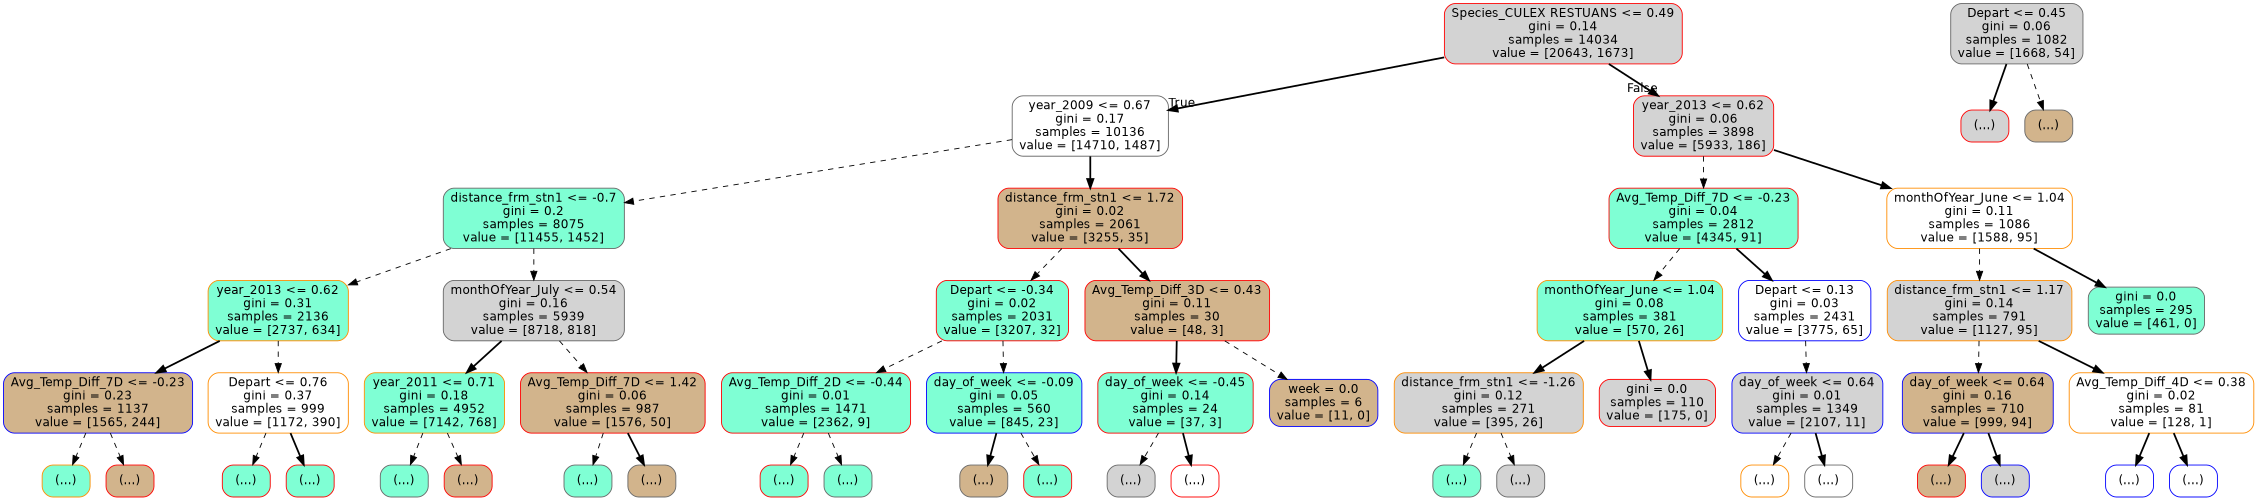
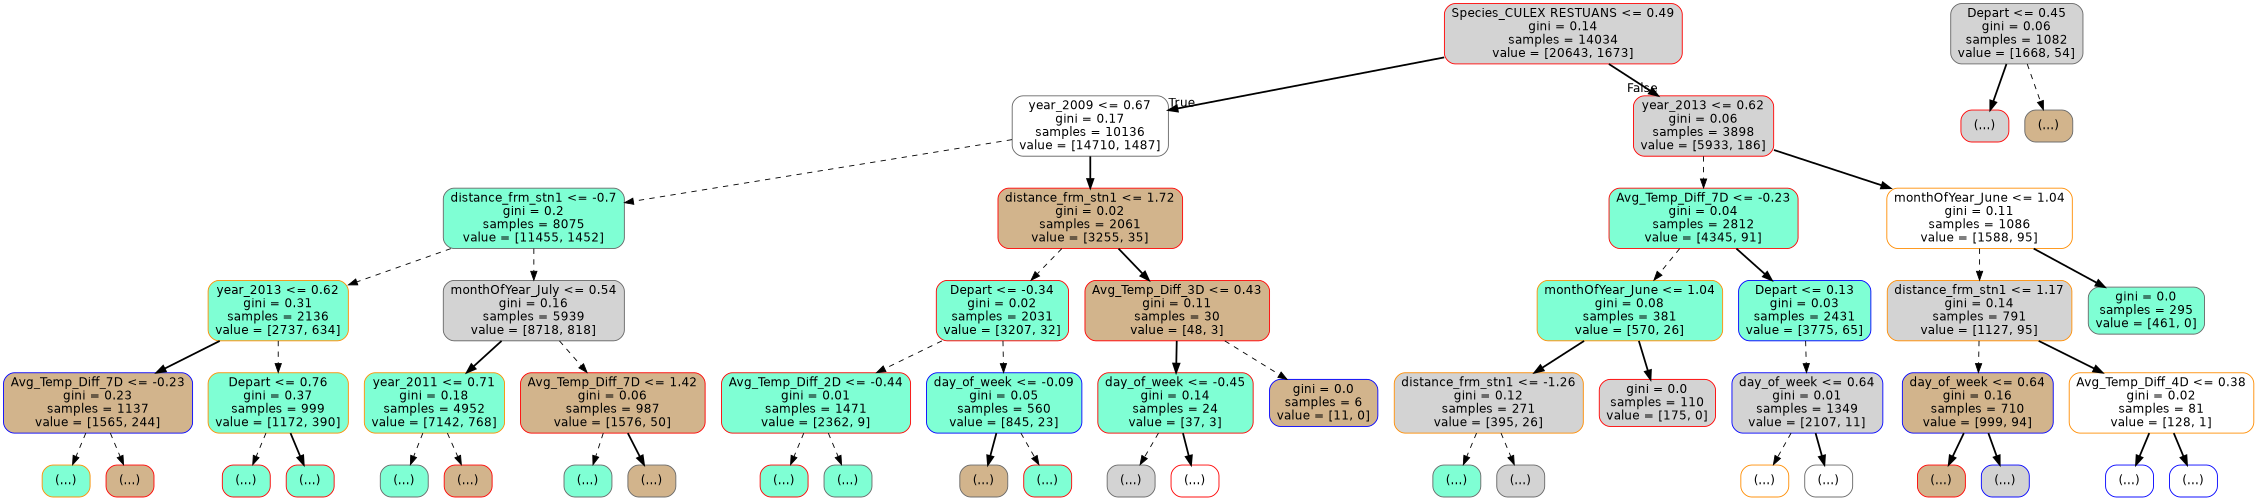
node "Depart <= 0.13 gini = 0.03 samples = 2431 value = [3775, 65]": fillcolor white -> aquamarine
node "Depart <= 0.76 gini = 0.37 samples = 999 value = [1172, 390]": fillcolor white -> aquamarine
node "week = 0.0 samples = 6 value = [11, 0]": label "week = 0.0 samples = 6 value = [11, 0]" -> "gini = 0.0 samples = 6 value = [11, 0]"
